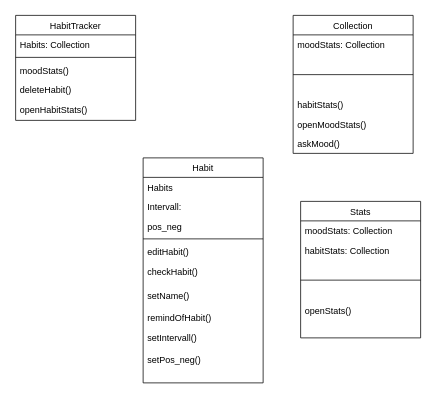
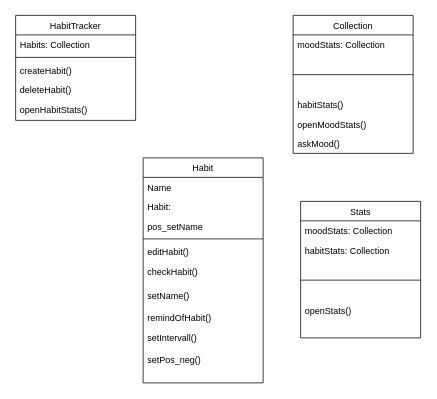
node "moodStats()": label "moodStats()" -> "createHabit()"
node "Habits": label "Habits" -> "Name"
node "Intervall:": label "Intervall:" -> "Habit:"
node "pos_neg": label "pos_neg" -> "pos_setName"
